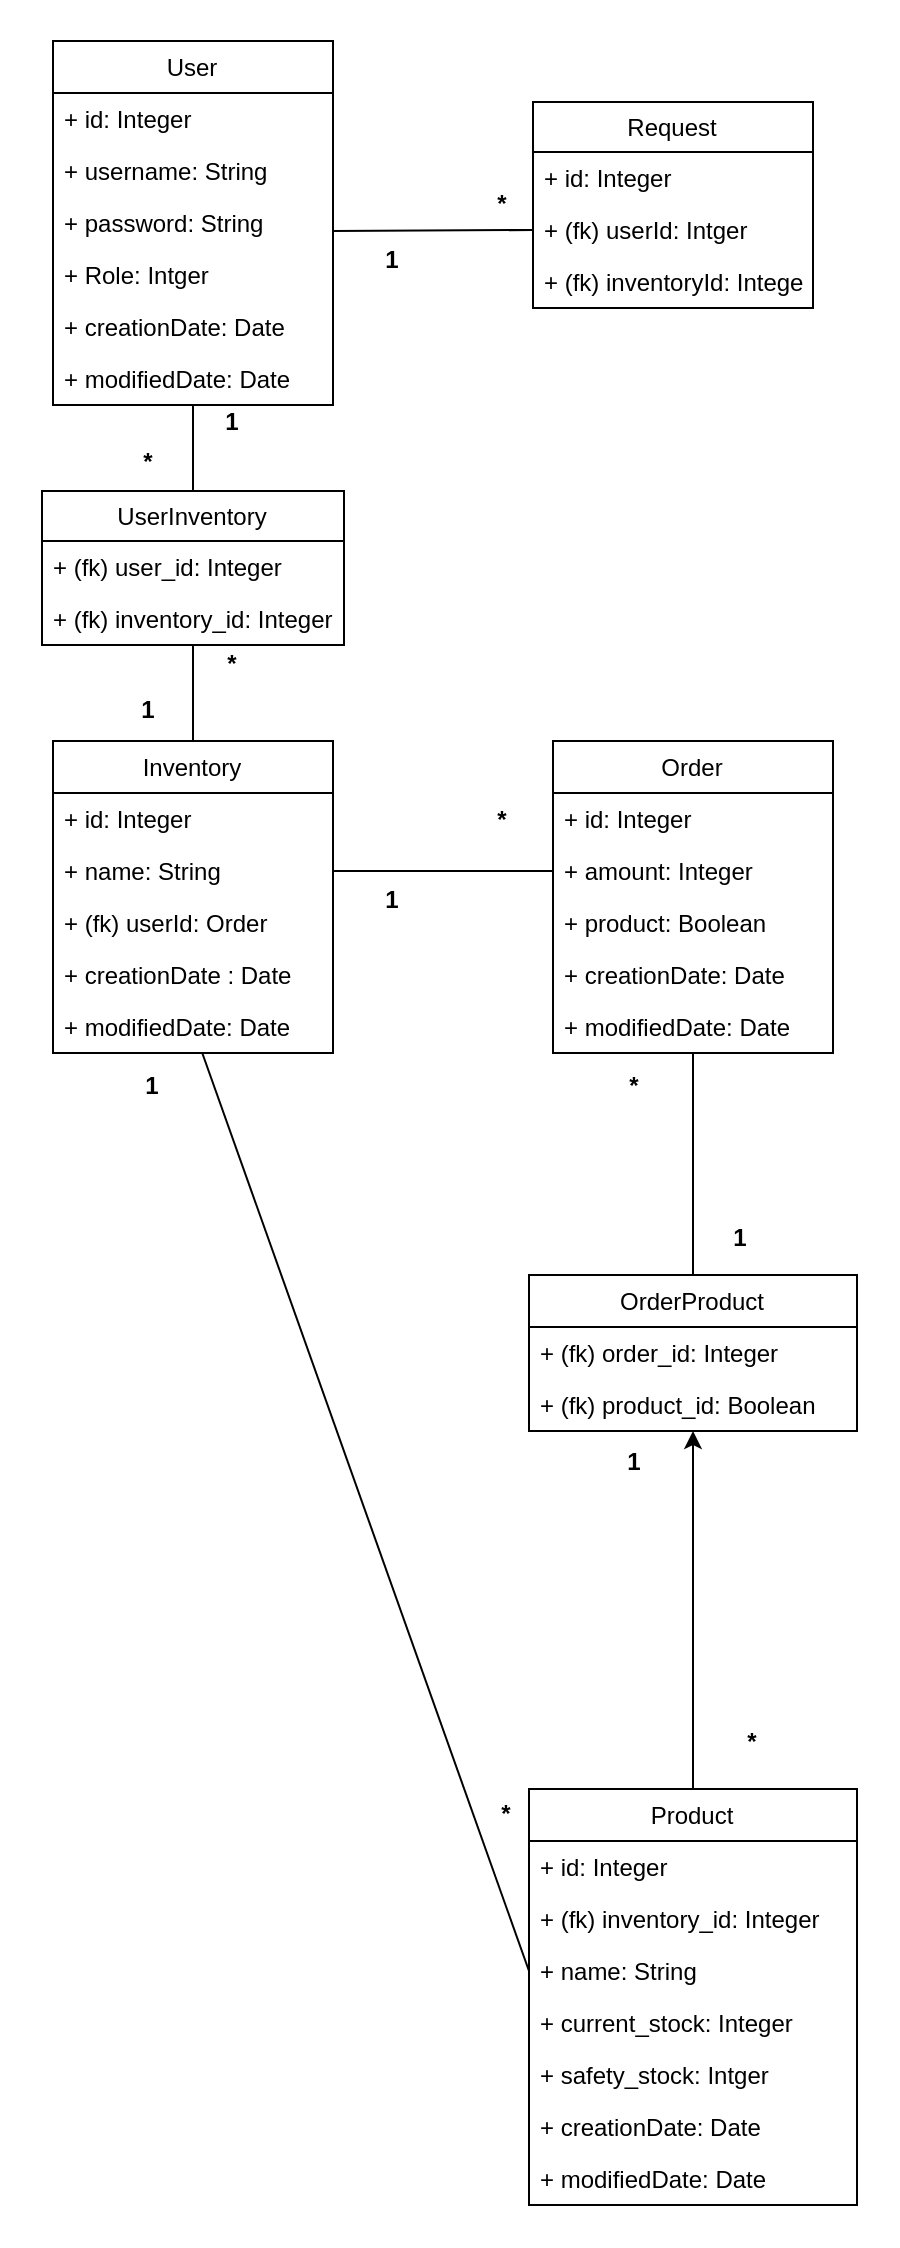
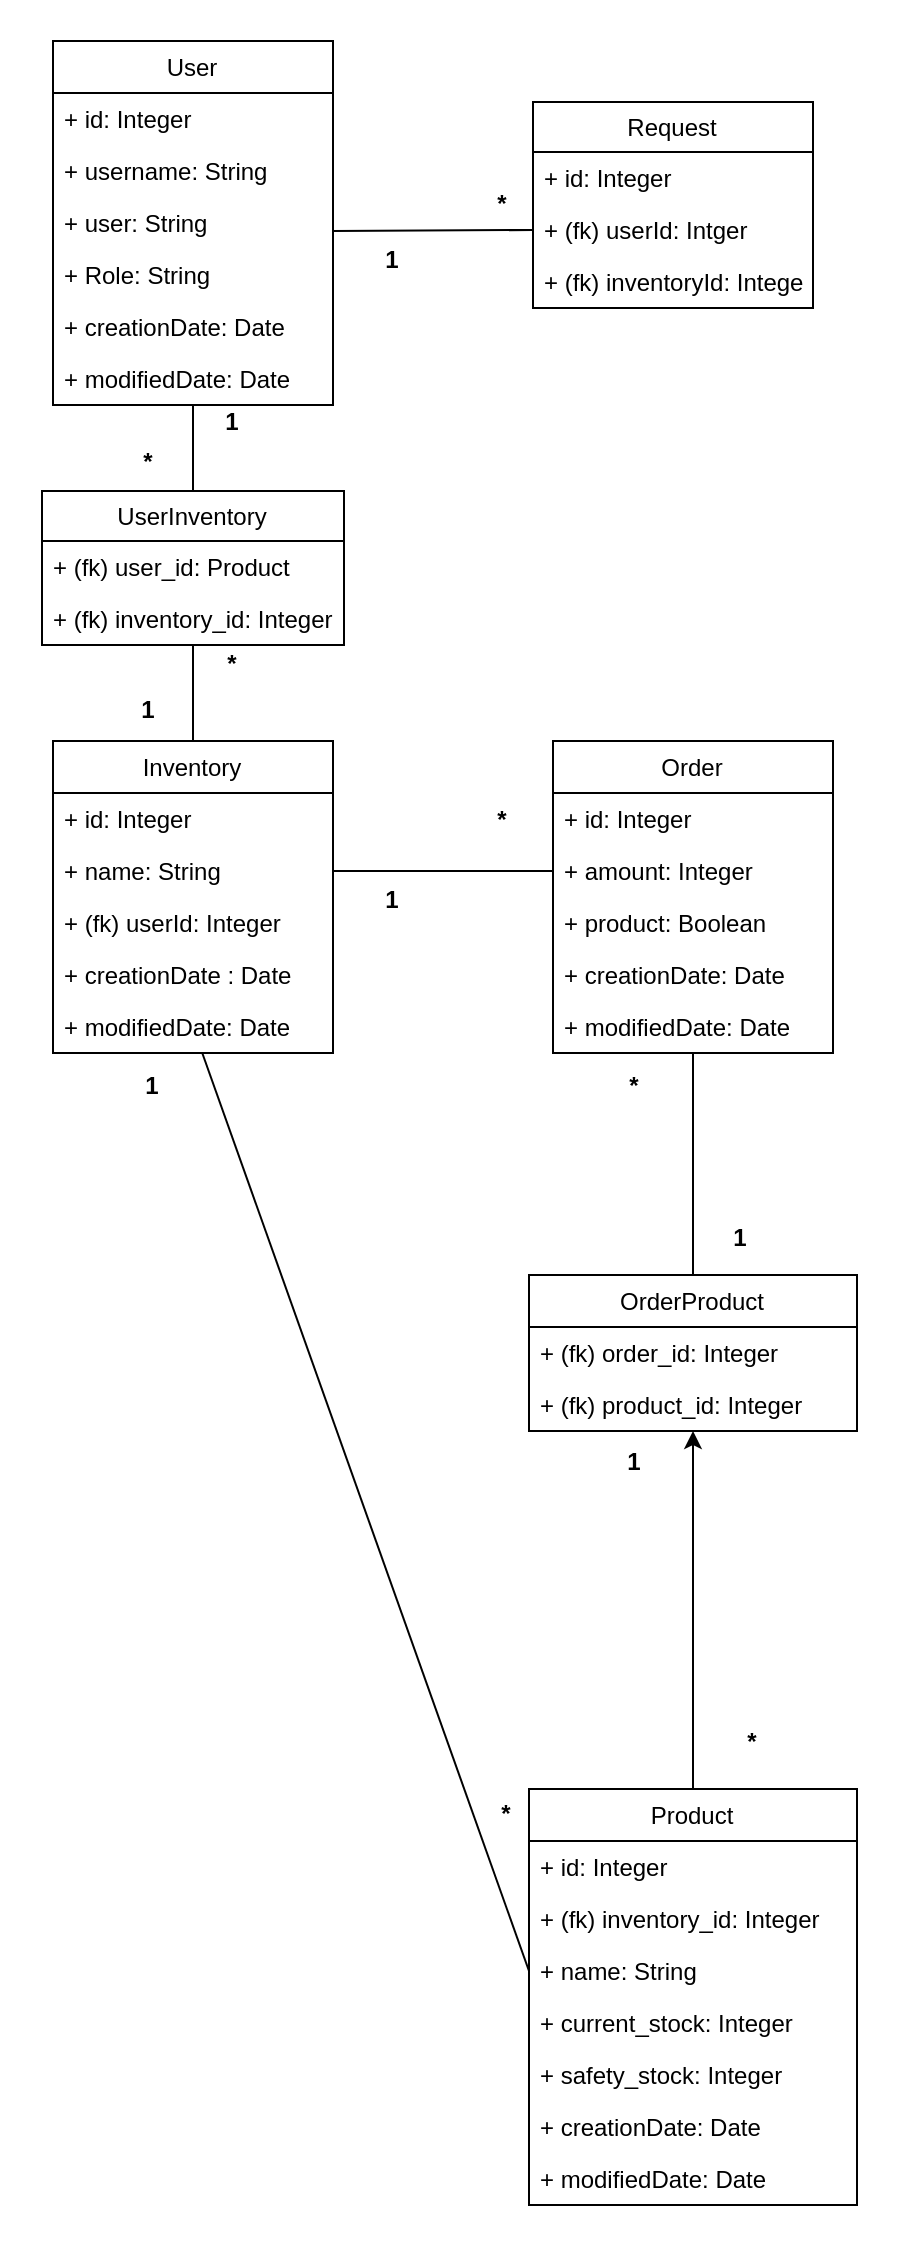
node "+ password: String": label "+ password: String" -> "+ user: String"
node "+ Role: Intger": label "+ Role: Intger" -> "+ Role: String"
node "+ (fk) user_id: Integer": label "+ (fk) user_id: Integer" -> "+ (fk) user_id: Product"
node "+ (fk) userId: Order": label "+ (fk) userId: Order" -> "+ (fk) userId: Integer"
node "+ (fk) product_id: Boolean": label "+ (fk) product_id: Boolean" -> "+ (fk) product_id: Integer"
node "+ safety_stock: Intger": label "+ safety_stock: Intger" -> "+ safety_stock: Integer"
